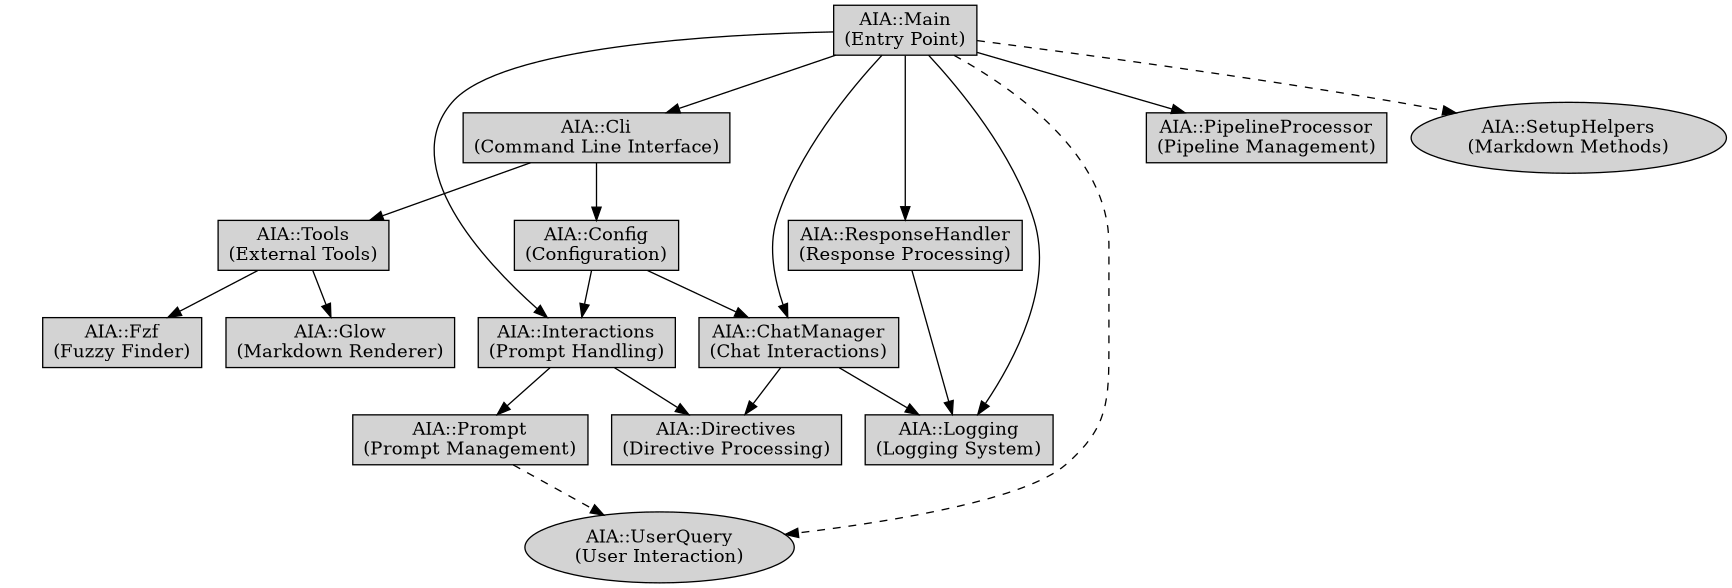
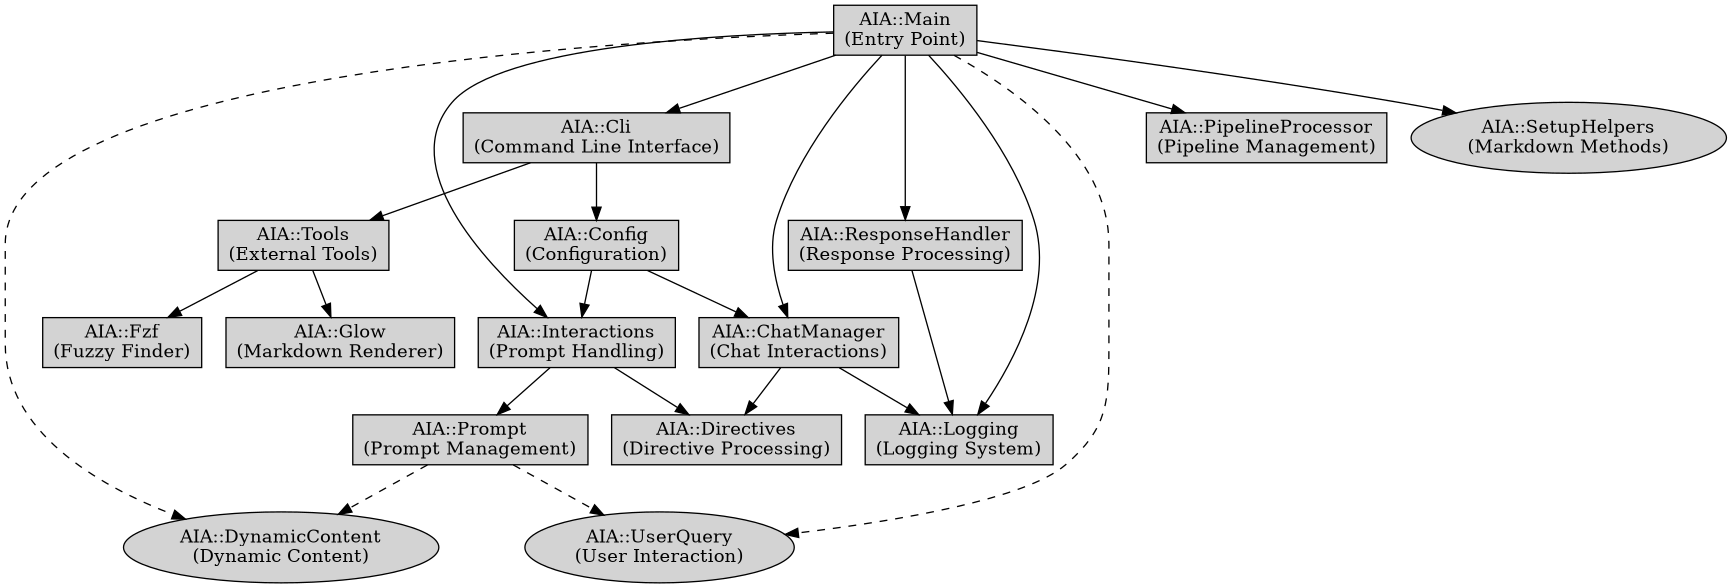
edge "AIA::Main (Entry Point)" -> "AIA::SetupHelpers (Markdown Methods)": style dashed -> solid
node "AIA::DynamicContent (Dynamic Content)": added
